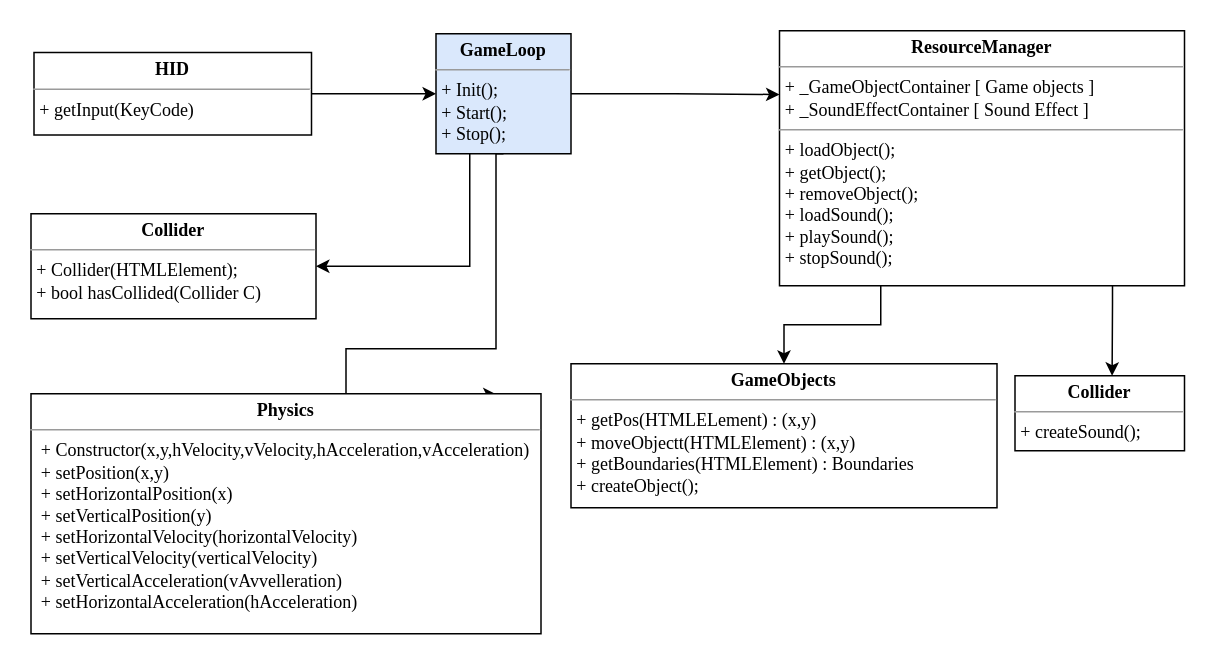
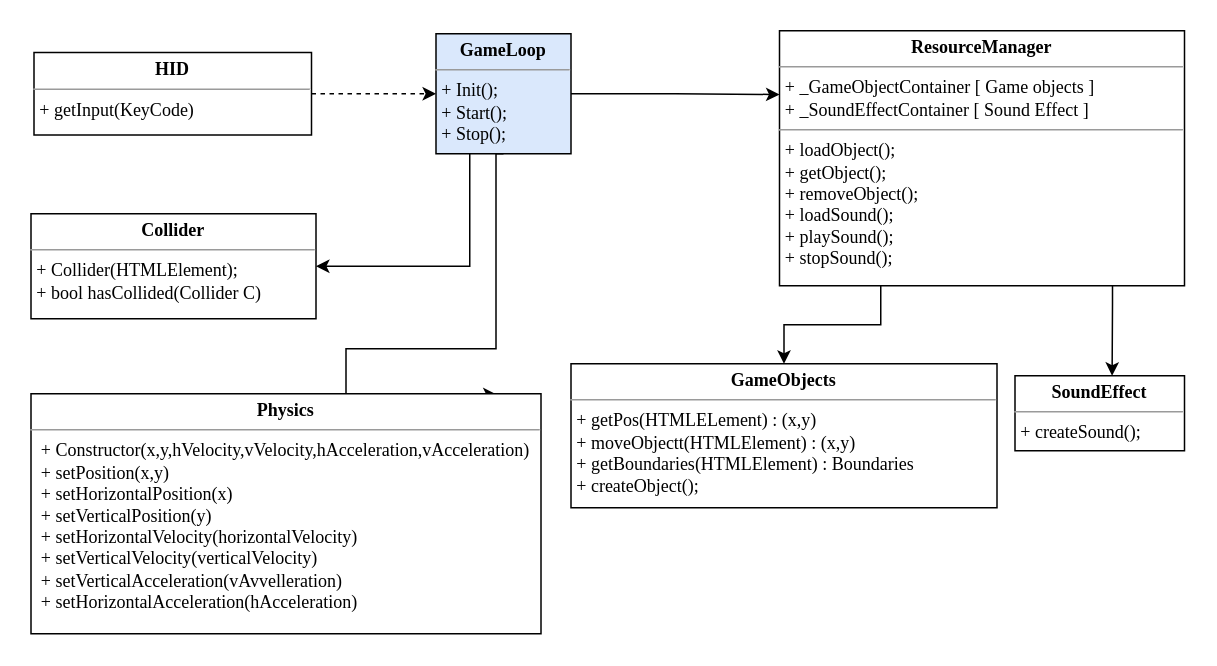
edge "HID + getInput(KeyCode)" -> "GameLoop + Init(); + Start(); + Stop();": style solid -> dashed
node "Collider + createSound();": label "Collider + createSound();" -> "SoundEffect + createSound();"
